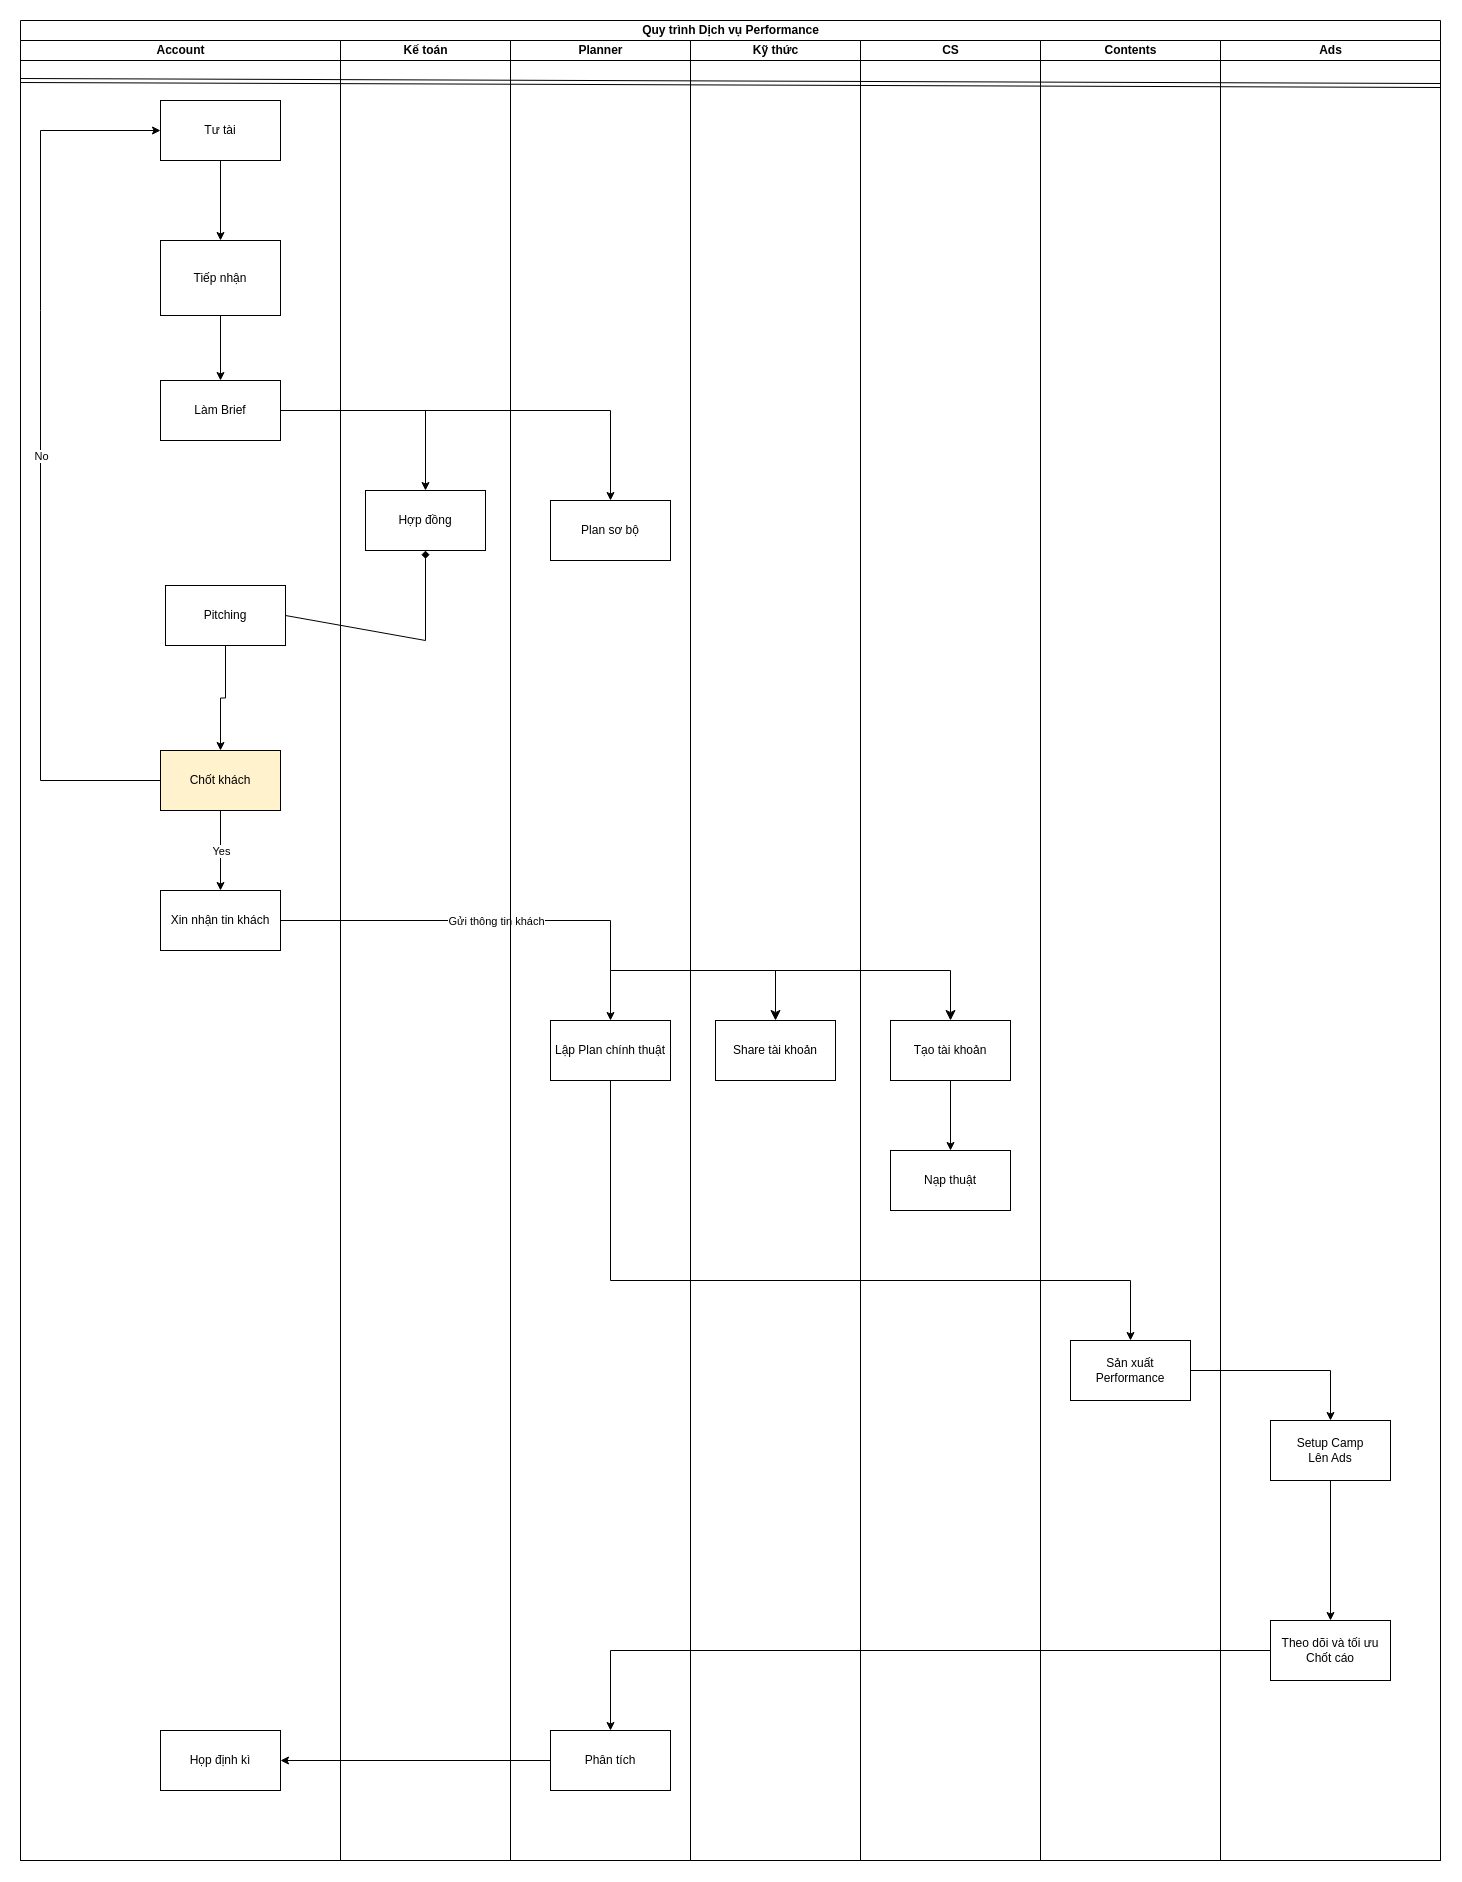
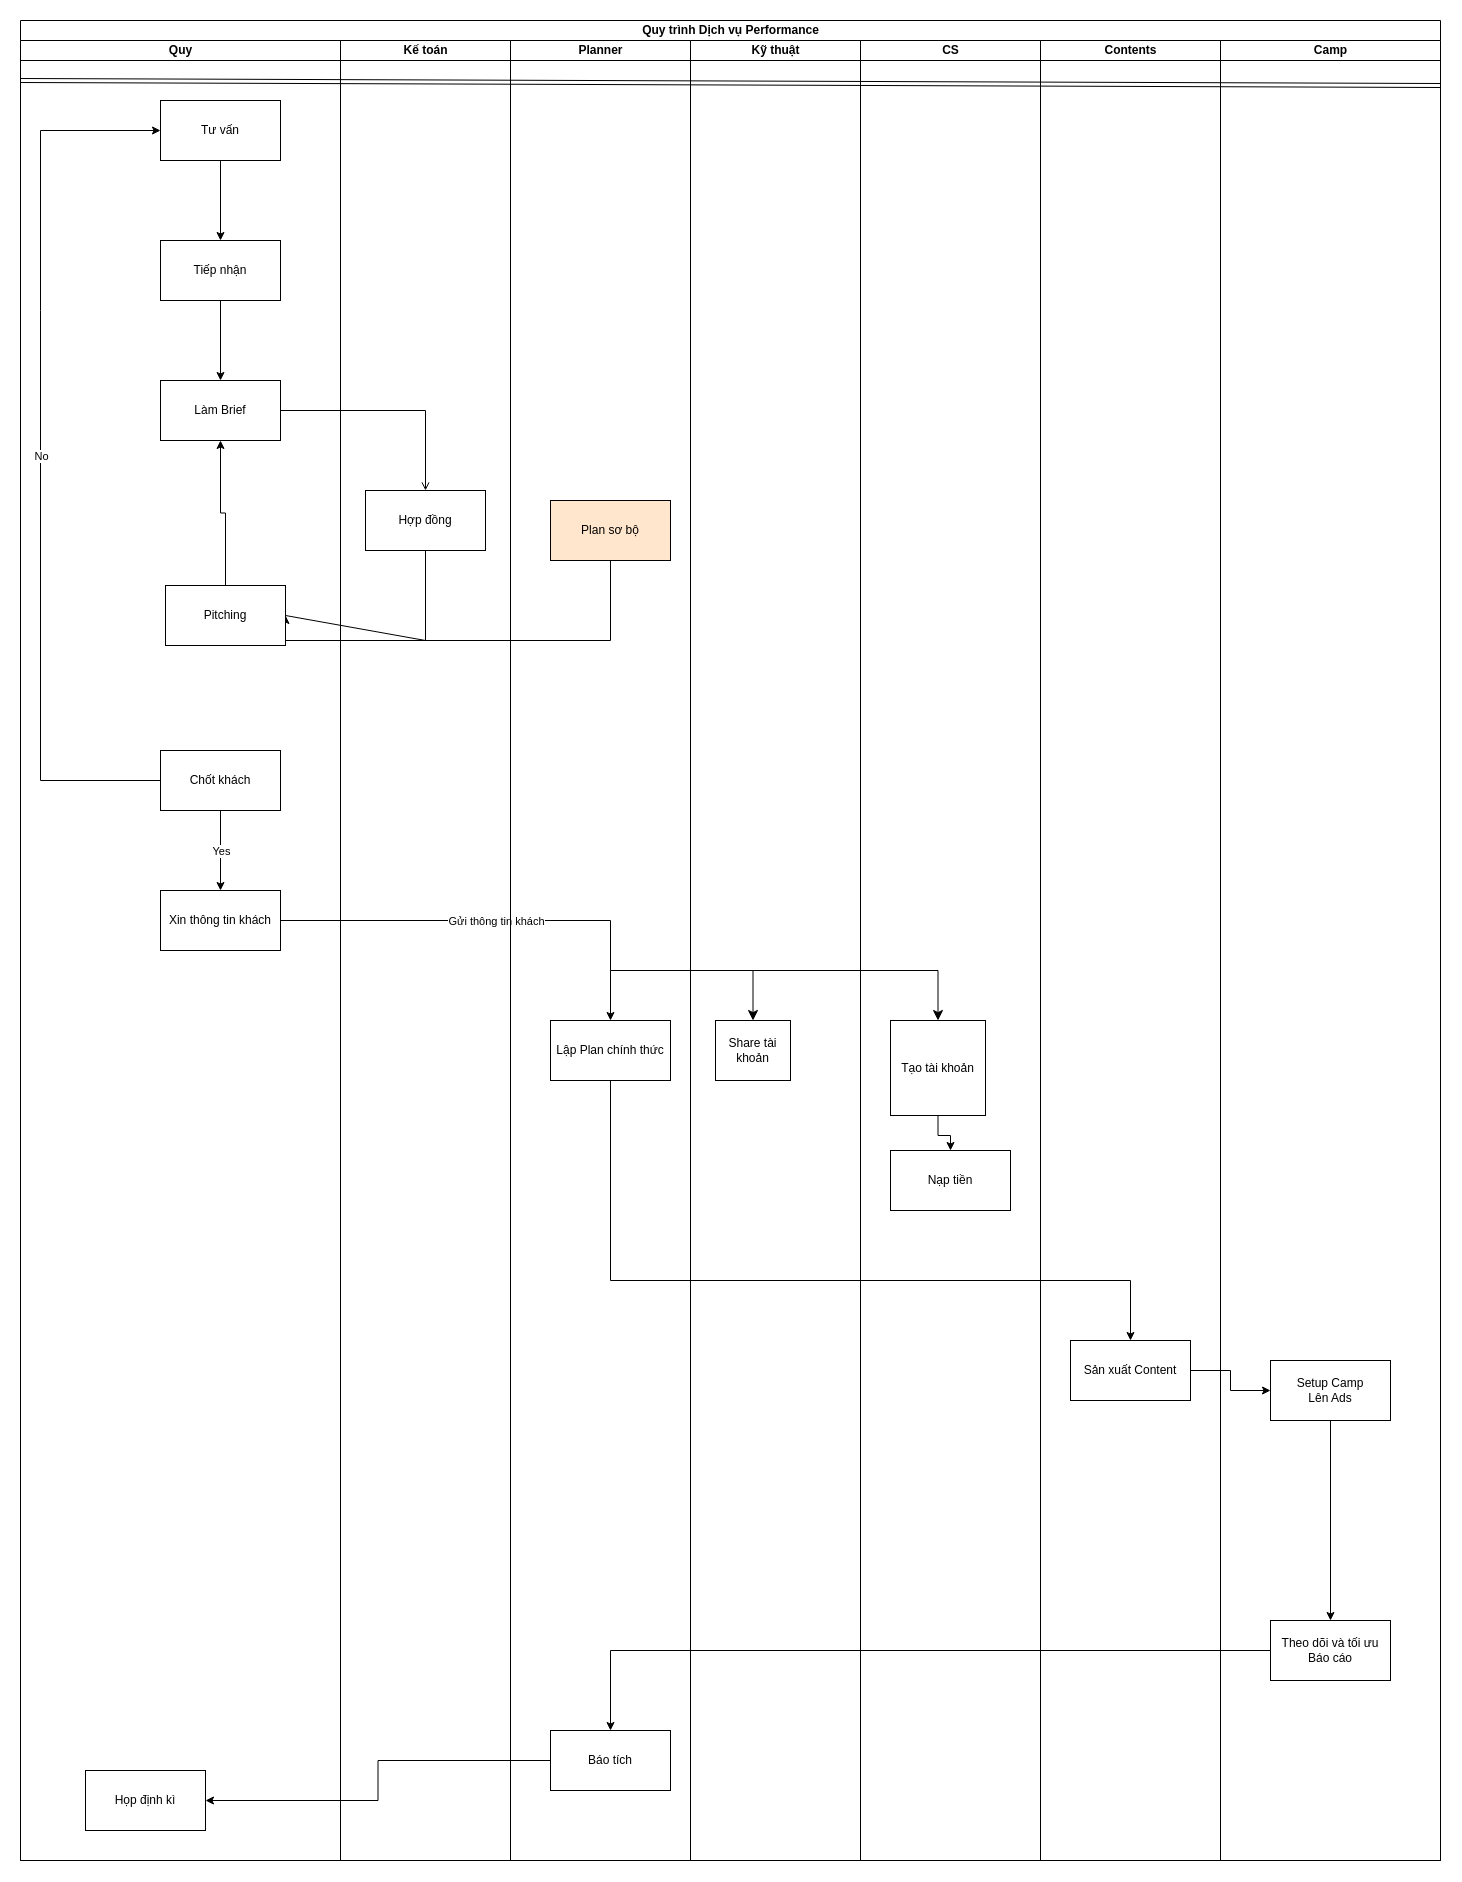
node "Account": label "Account" -> "Quy"
node "Kỹ thức": label "Kỹ thức" -> "Kỹ thuật"
node "Ads": label "Ads" -> "Camp"
node "Tư tài": label "Tư tài" -> "Tư vấn"
node "Tiếp nhận": size 120x75 -> 120x60
edge "Làm Brief" -> "Plan sơ bộ": removed
edge "Làm Brief" -> "Hợp đồng": arrowhead classic -> open
node "Plan sơ bộ": fillcolor #ffffff -> #ffe6cc
edge "Pitching" -> "Hợp đồng": arrowhead diamond -> none
edge "Plan sơ bộ" -> "Pitching": added
edge "Pitching" -> "Chốt khách": now "Pitching" -> "Làm Brief"
node "Chốt khách": fillcolor #fff2cc -> #ffffff
node "Xin nhận tin khách": label "Xin nhận tin khách" -> "Xin thông tin khách"
node "Lập Plan chính thuật": label "Lập Plan chính thuật" -> "Lập Plan chính thức"
node "Share tài khoản": size 120x60 -> 75x60
node "Tạo tài khoản": size 120x60 -> 95x95
node "Nạp thuật": label "Nạp thuật" -> "Nạp tiền"
node "Sản xuất Performance": label "Sản xuất Performance" -> "Sản xuất Content"
node "Setup Camp Lên Ads": moved (1331, 1451) -> (1331, 1391)
node "Theo dõi và tối ưu Chốt cáo": label "Theo dõi và tối ưu Chốt cáo" -> "Theo dõi và tối ưu Báo cáo"
node "Họp định kì": moved (221, 1761) -> (146, 1801)
node "Phân tích": label "Phân tích" -> "Báo tích"
